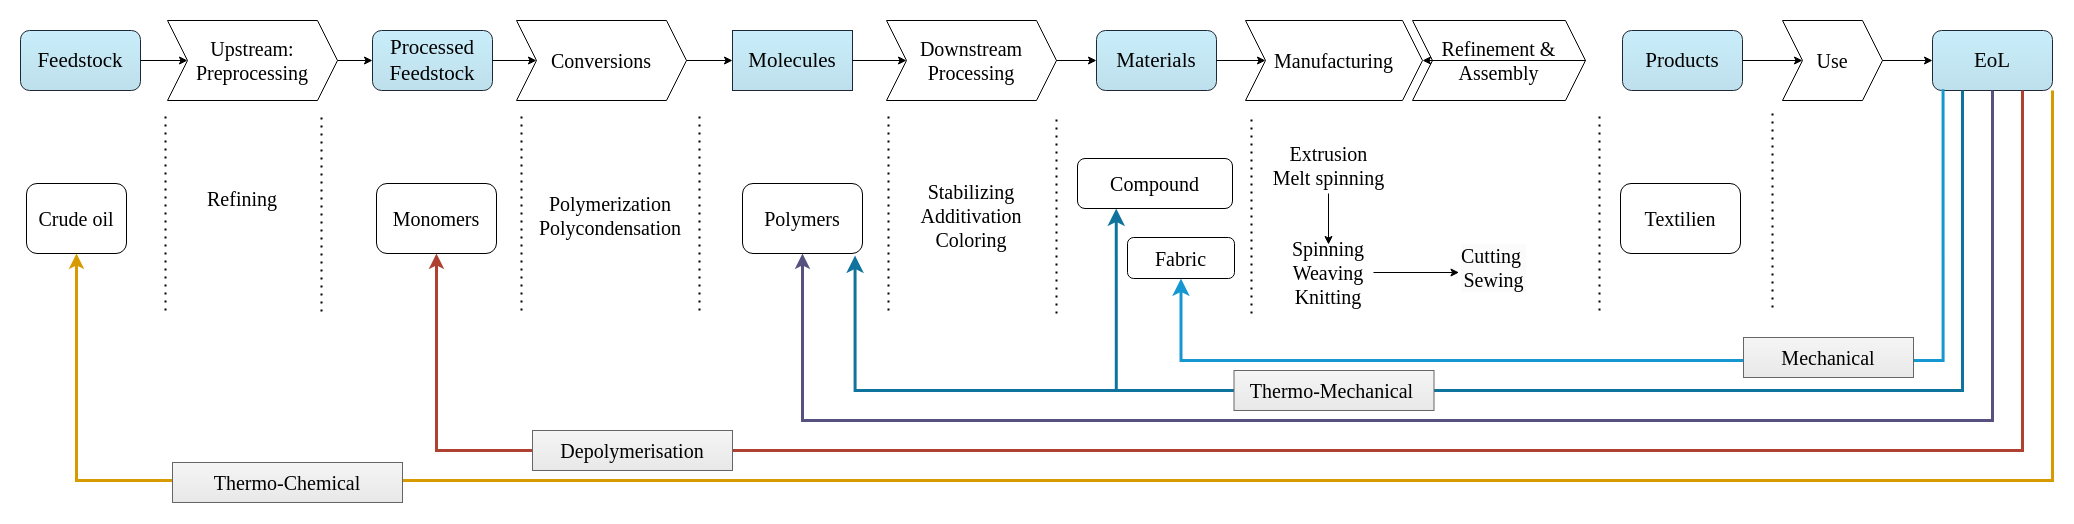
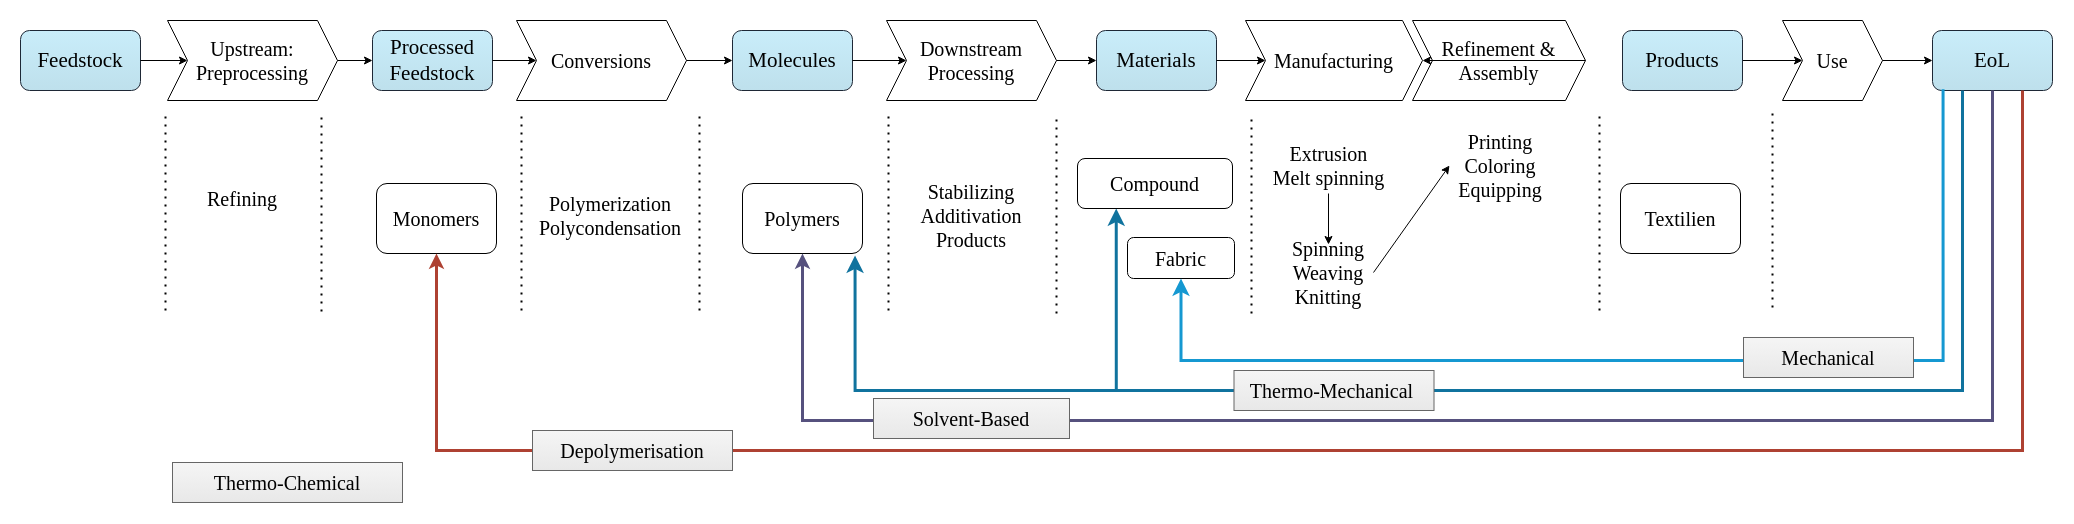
node "Molecules": shape rectangle -> rounded rectangle
node "Printing Coloring Equipping": added
node "Stabilizing Additivation Coloring": label "Stabilizing Additivation Coloring" -> "Stabilizing Additivation Products"
node "Crude oil": removed
edge "Spinning Weaving Knitting" -> "Printing Coloring Equipping": added
edge "Spinning Weaving Knitting" -> "Cutting Sewing": removed
node "Cutting Sewing": removed
node "Solvent-Based": added
edge "EoL" -> "Crude oil": removed
